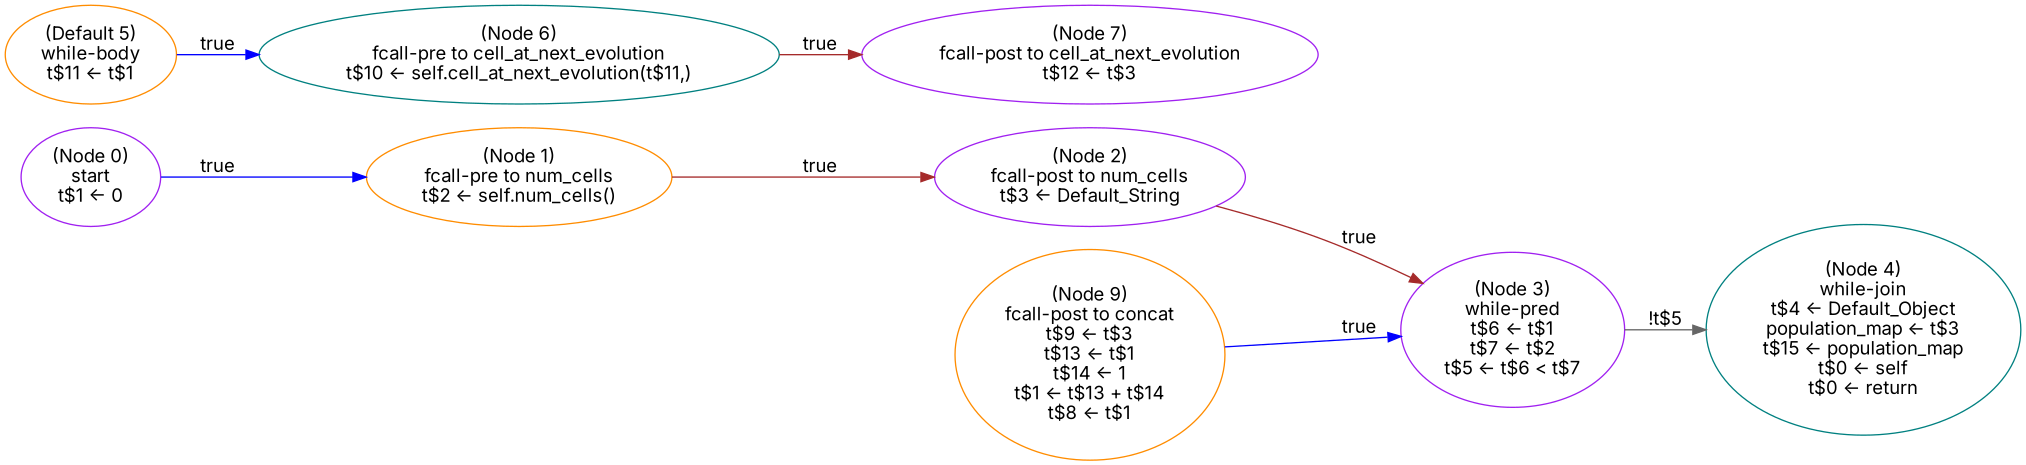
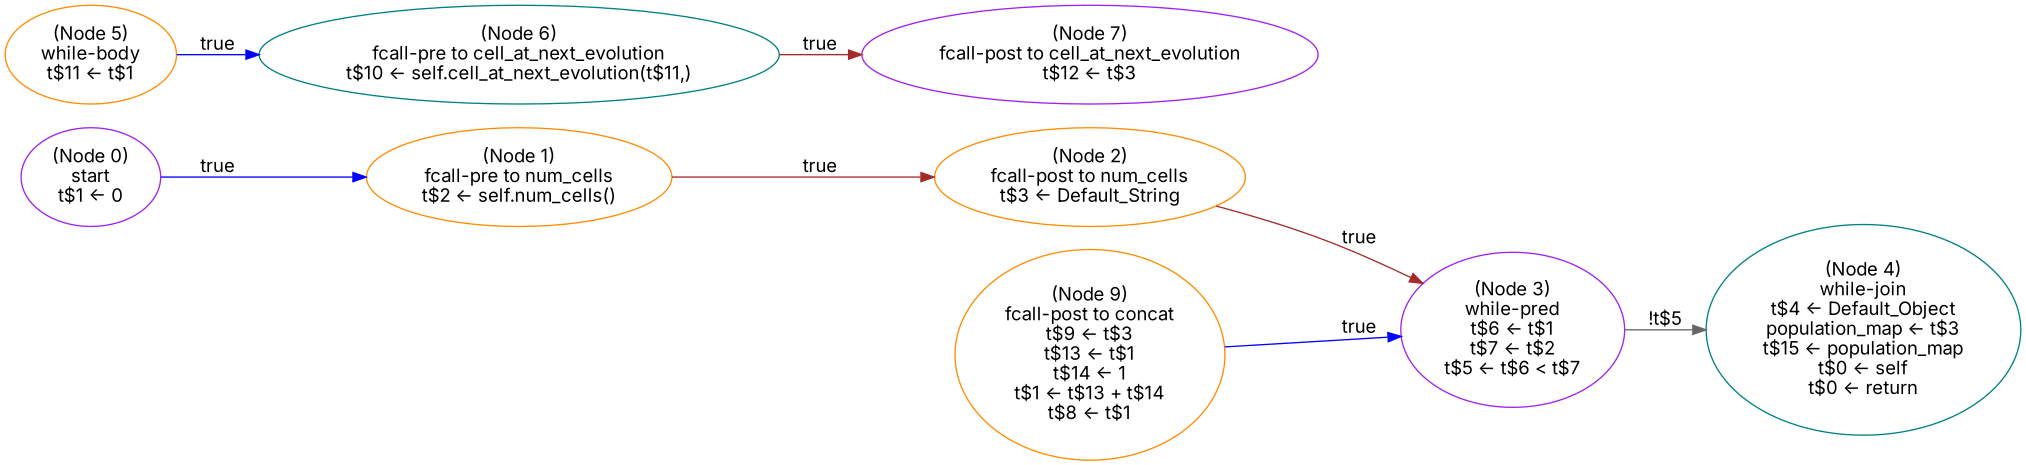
node "(Default 5) while-body t$11 <- t$1": label "(Default 5) while-body t$11 <- t$1" -> "(Node 5) while-body t$11 <- t$1"
node "(Node 2) fcall-post to num_cells t$3 <- Default_String": color purple -> darkorange
